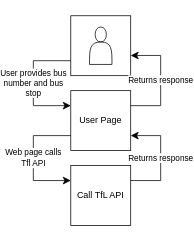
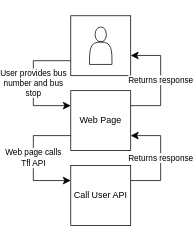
node "User Page": label "User Page" -> "Web Page"
node "Call TfL API": label "Call TfL API" -> "Call User API"
